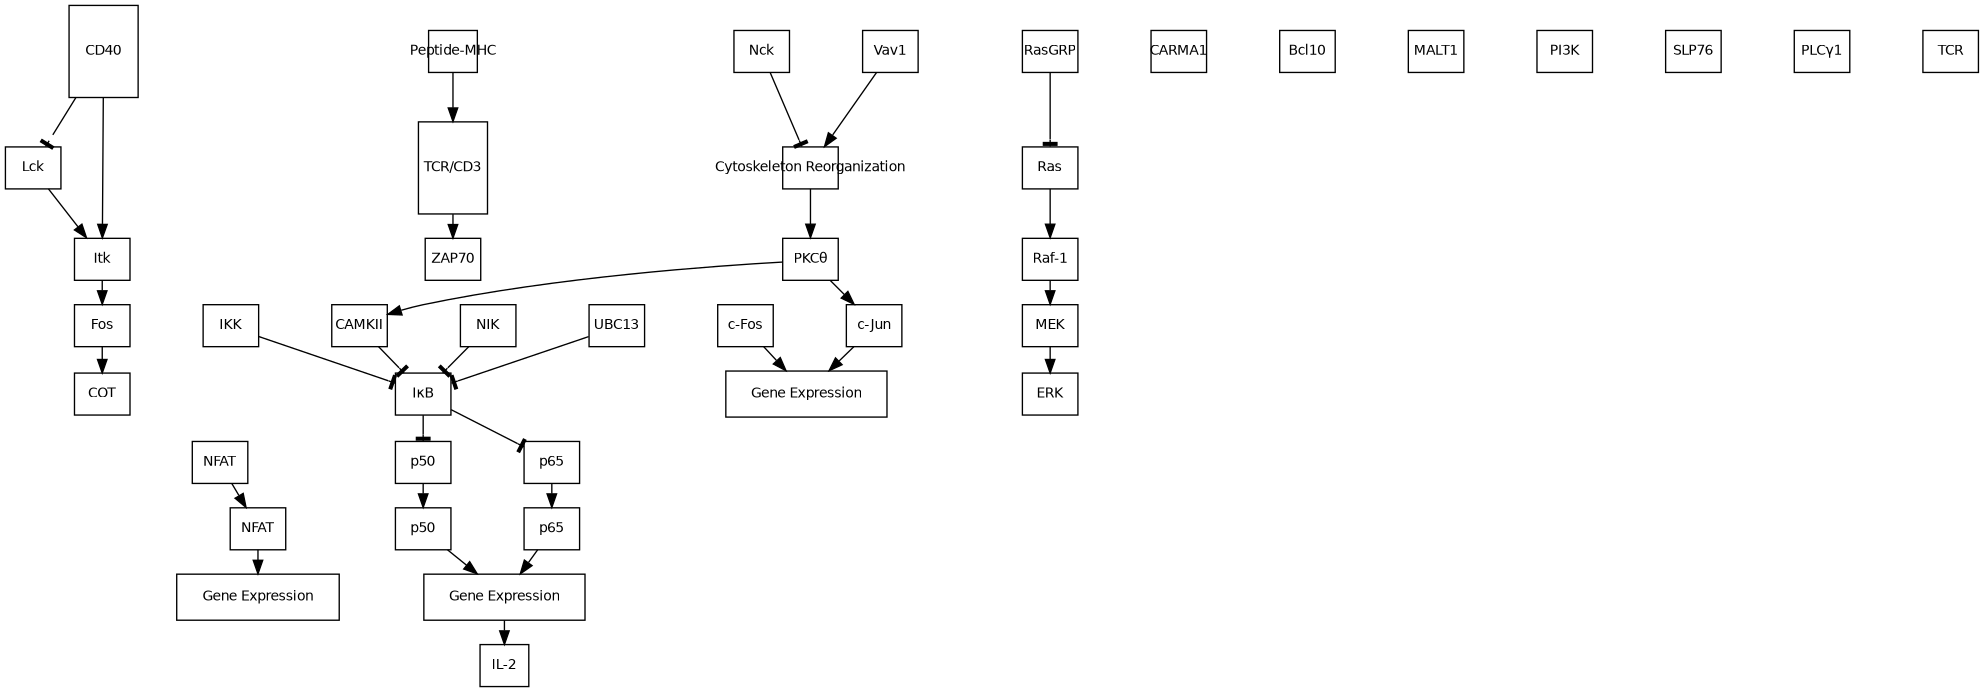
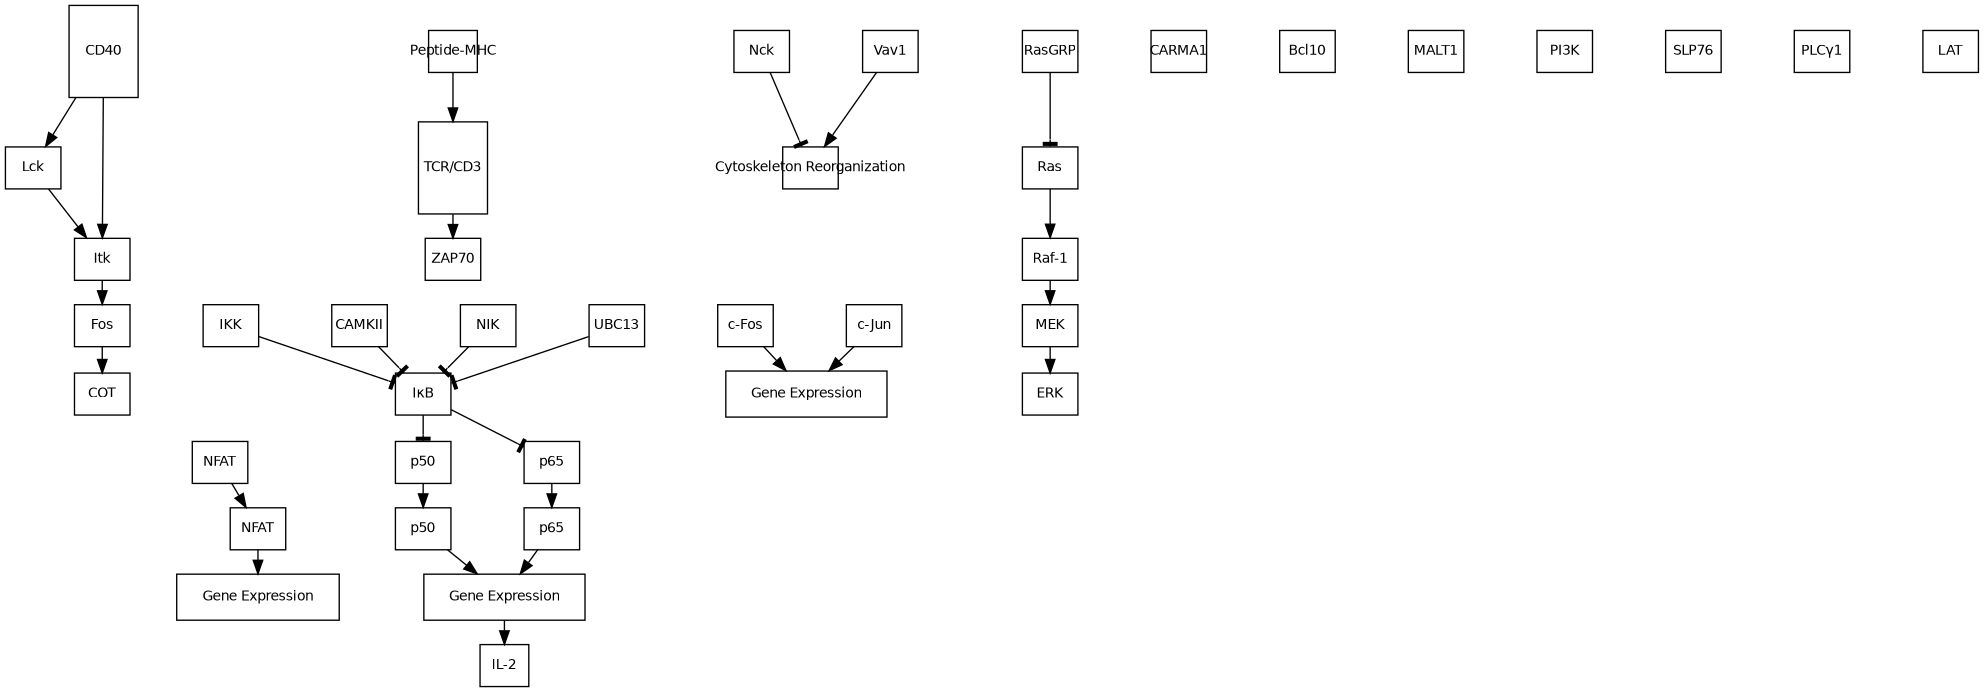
node "TCR": label "TCR" -> "LAT"
edge "CD40" -> "Lck": arrowhead tee -> normal
node "PKCθ": removed
